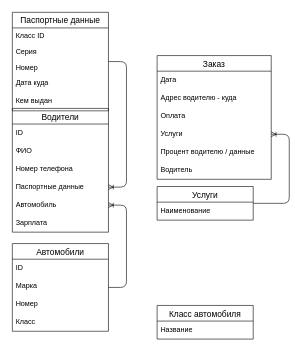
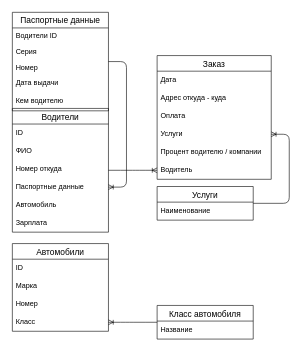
node "Класс ID": label "Класс ID" -> "Водители ID"
node "Дата куда": label "Дата куда" -> "Дата выдачи"
node "Адрес водителю - куда": label "Адрес водителю - куда" -> "Адрес откуда - куда"
node "Кем выдан": label "Кем выдан" -> "Кем водителю"
node "Процент водителю / данные": label "Процент водителю / данные" -> "Процент водителю / компании"
node "Номер телефона": label "Номер телефона" -> "Номер откуда"
edge "Водители" -> "Водитель": added
edge "Автомобили" -> "Автомобиль": removed
edge "Класс автомобиля" -> "Класс": added
